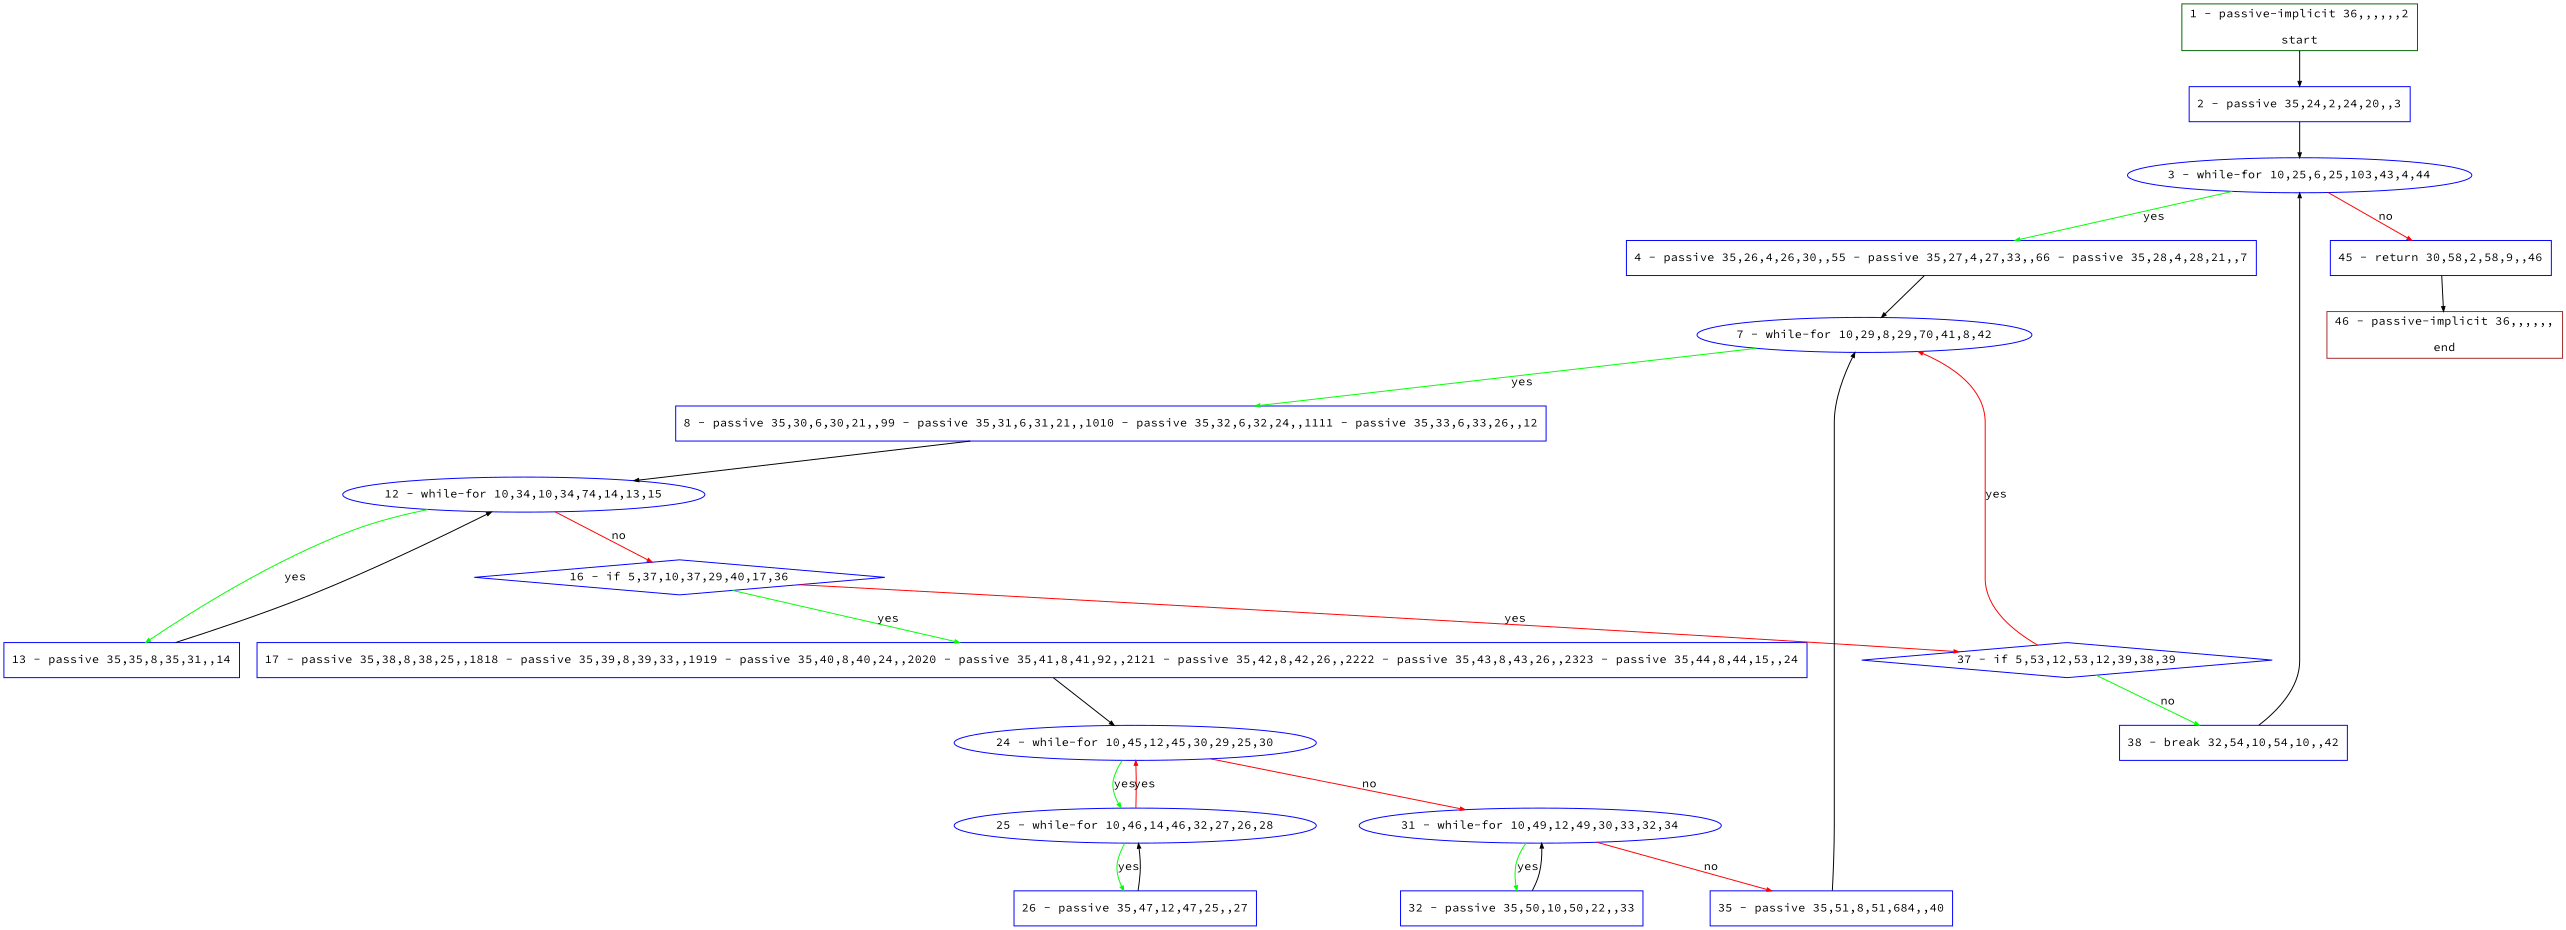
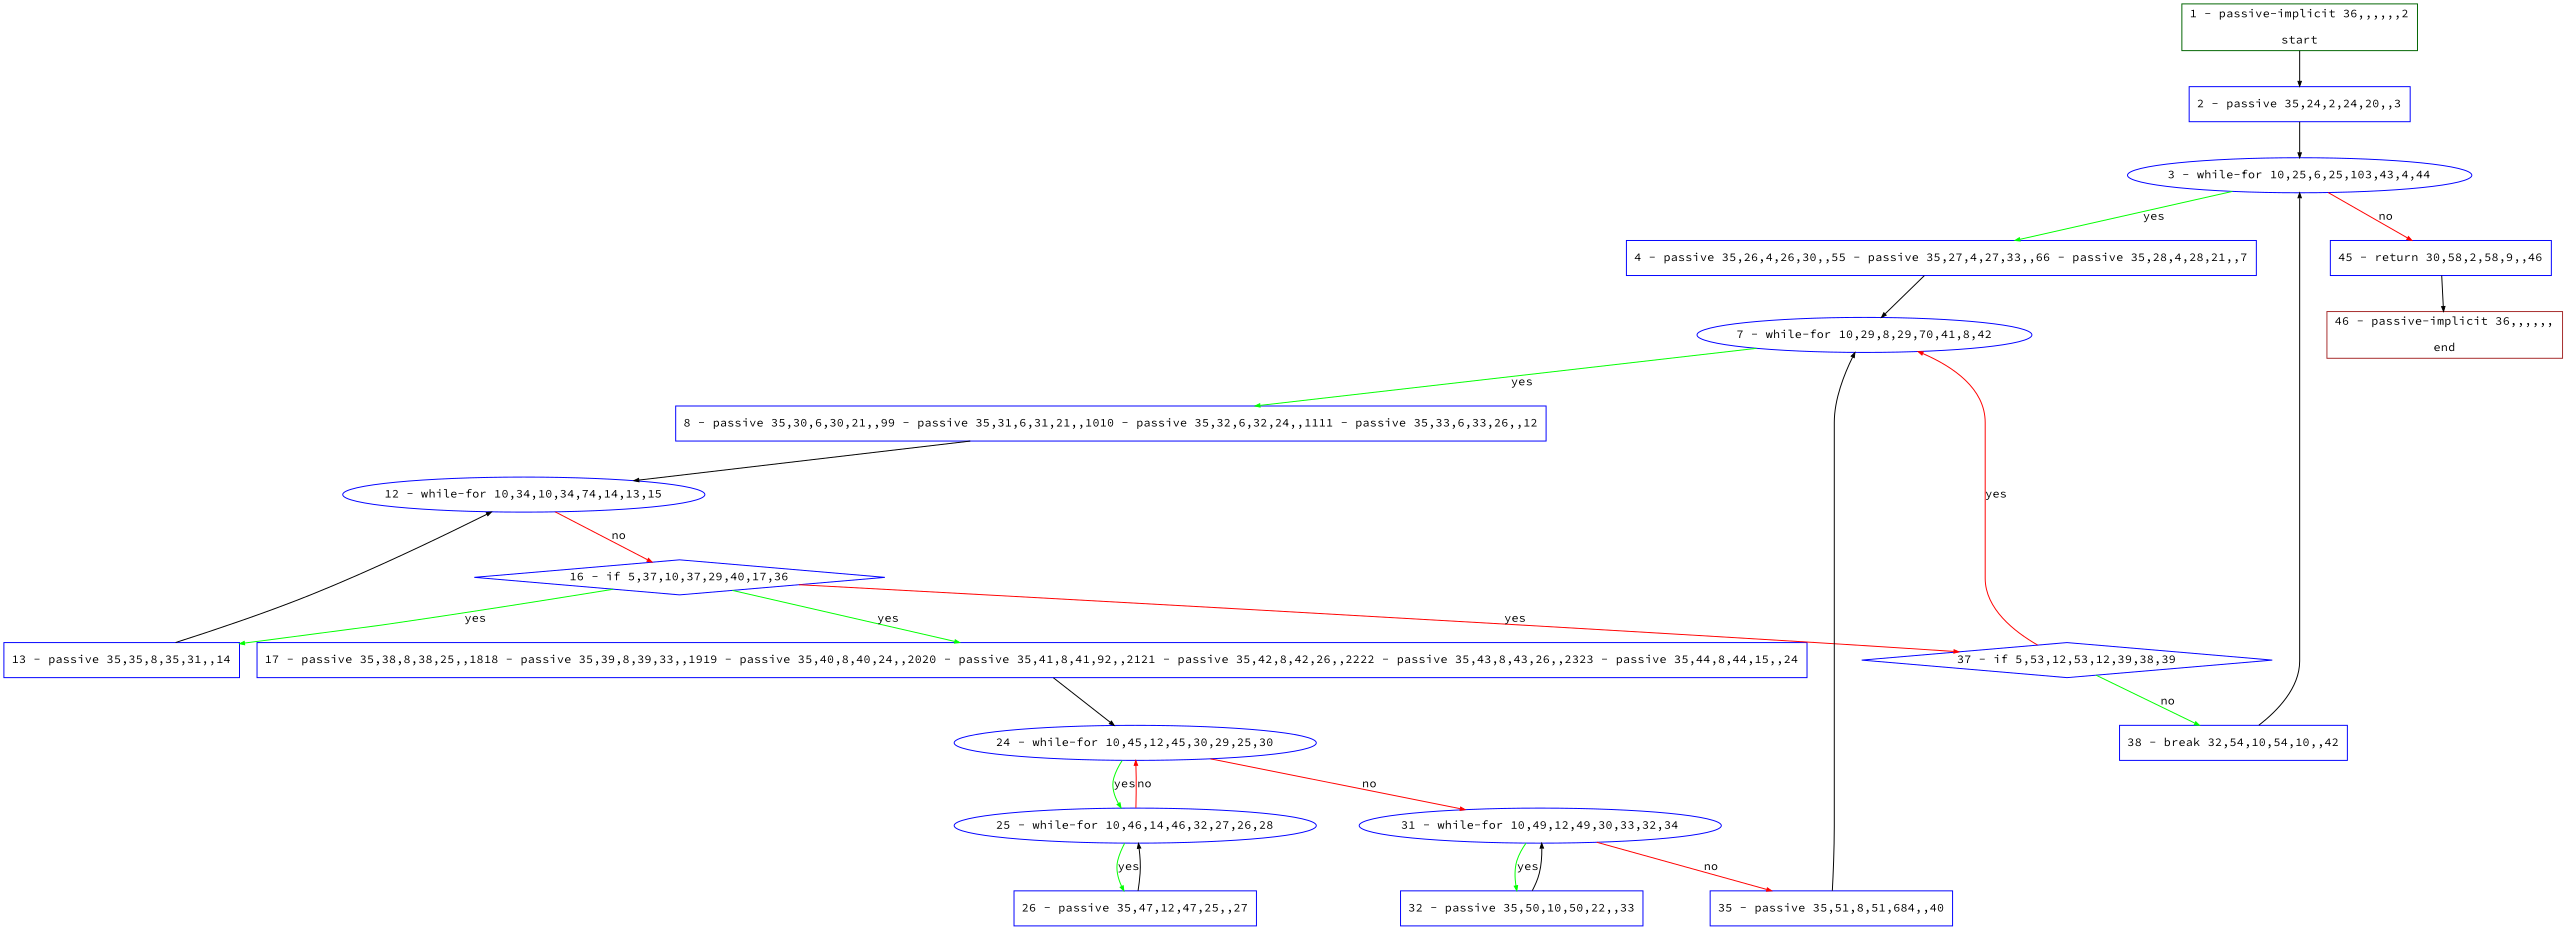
edge "12 - while-for 10,34,10,34,74,14,13,15" -> "13 - passive 35,35,8,35,31,,14": now "16 - if 5,37,10,37,29,40,17,36" -> "13 - passive 35,35,8,35,31,,14"
edge "25 - while-for 10,46,14,46,32,27,26,28" -> "24 - while-for 10,45,12,45,30,29,25,30": label "yes" -> "no"
